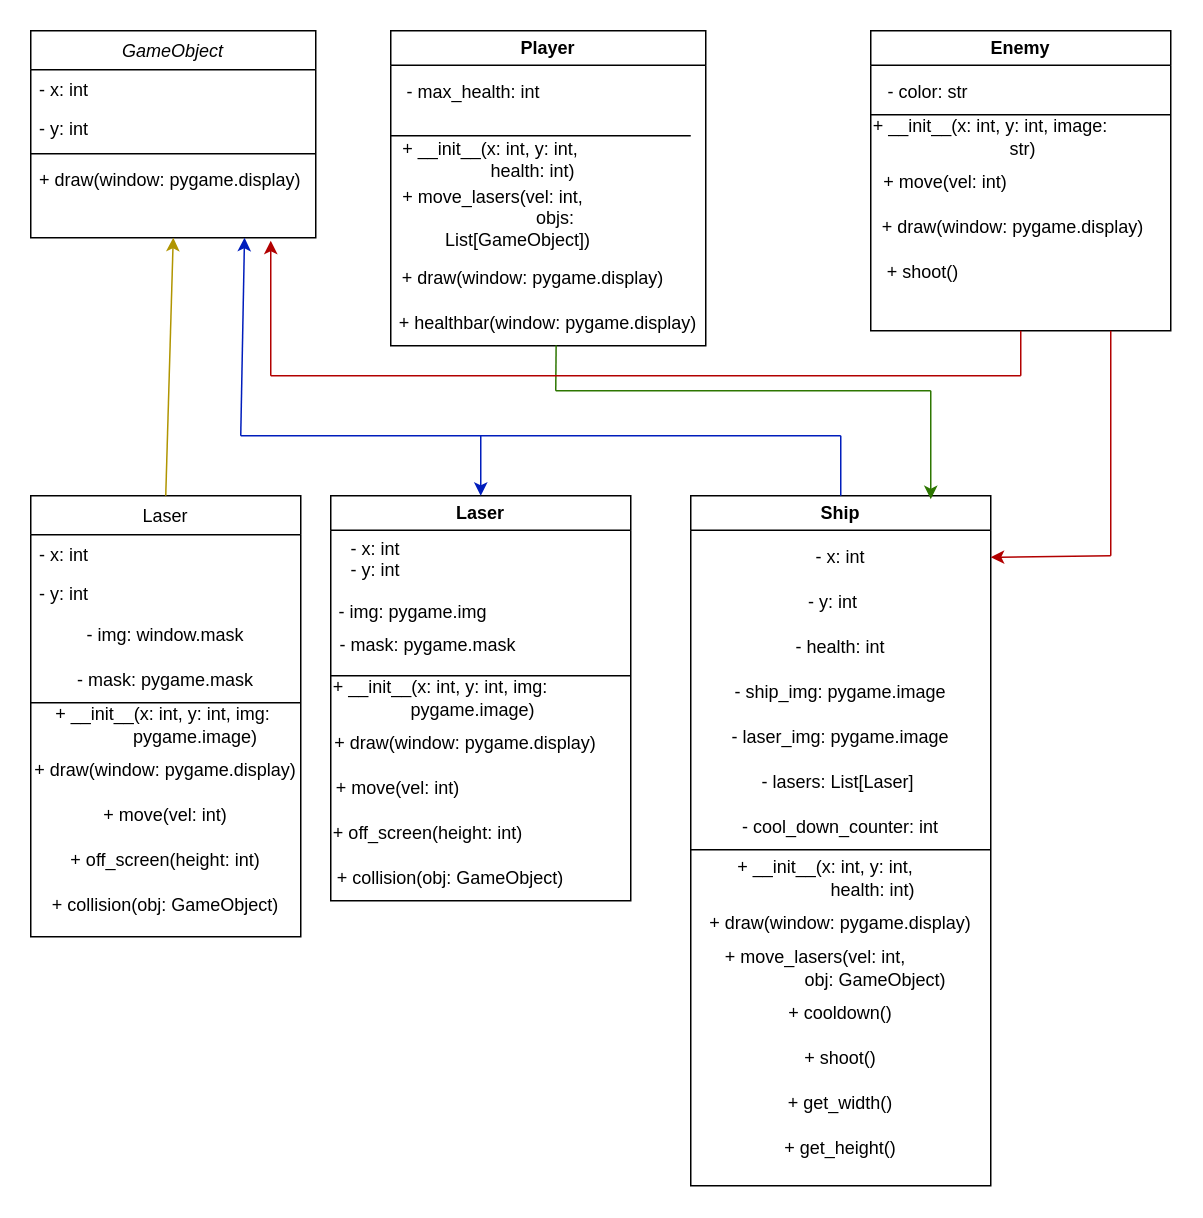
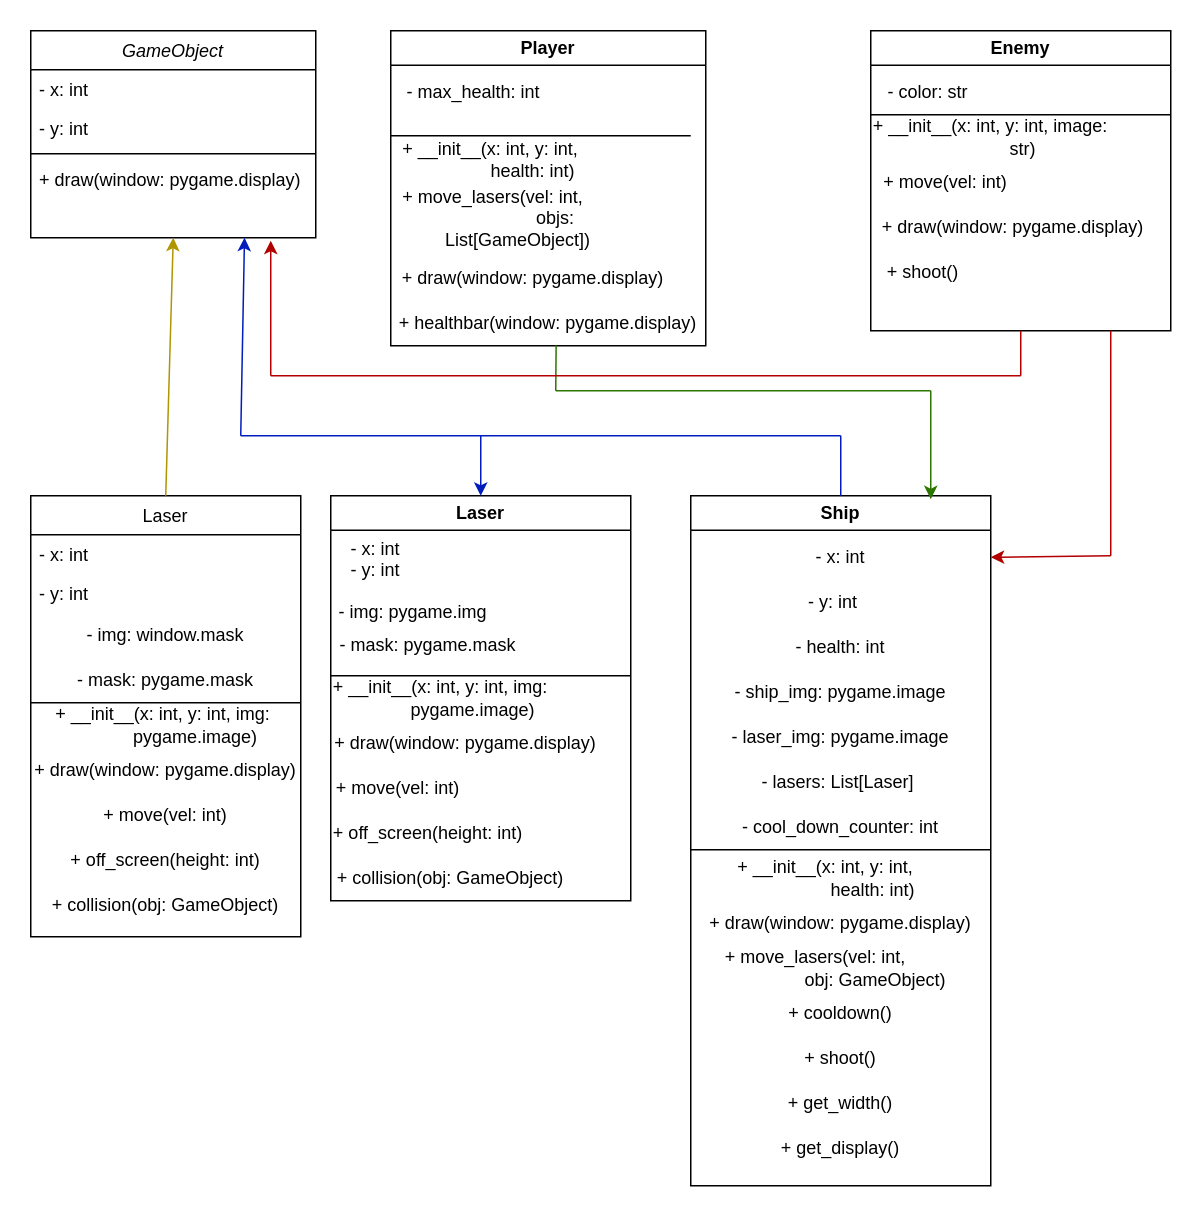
node "+ get_height()": label "+ get_height()" -> "+ get_display()"
